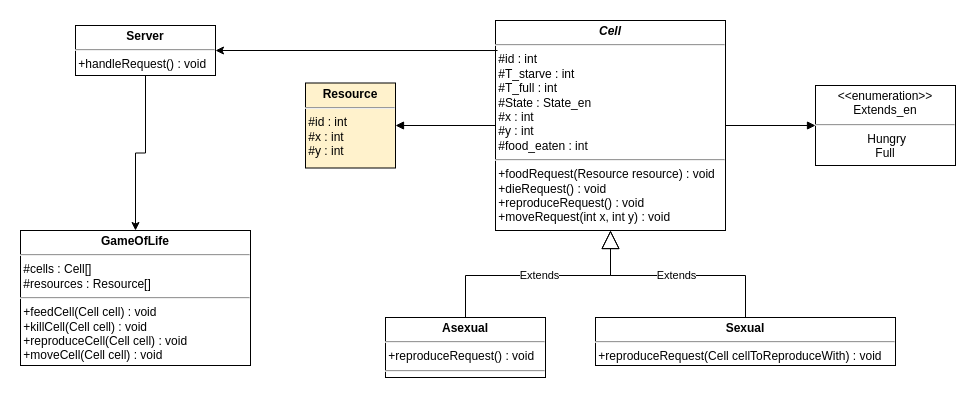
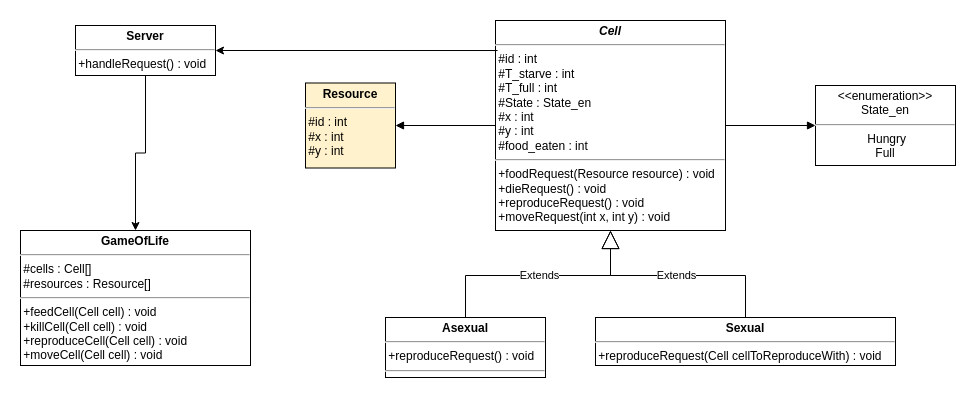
node "<<enumeration>> Extends_en Hungry Full": label "<<enumeration>> Extends_en Hungry Full" -> "<<enumeration>> State_en Hungry Full"
